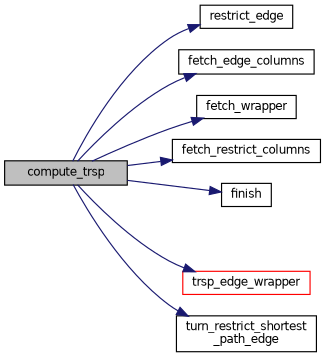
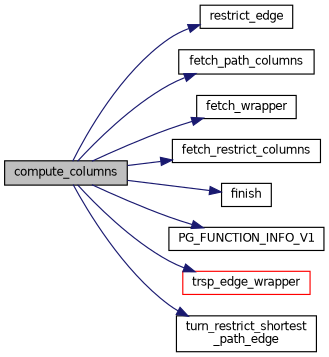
node "fetch_edge_columns": label "fetch_edge_columns" -> "fetch_path_columns"
node "compute_trsp": label "compute_trsp" -> "compute_columns"
node "PG_FUNCTION_INFO_V1": added
